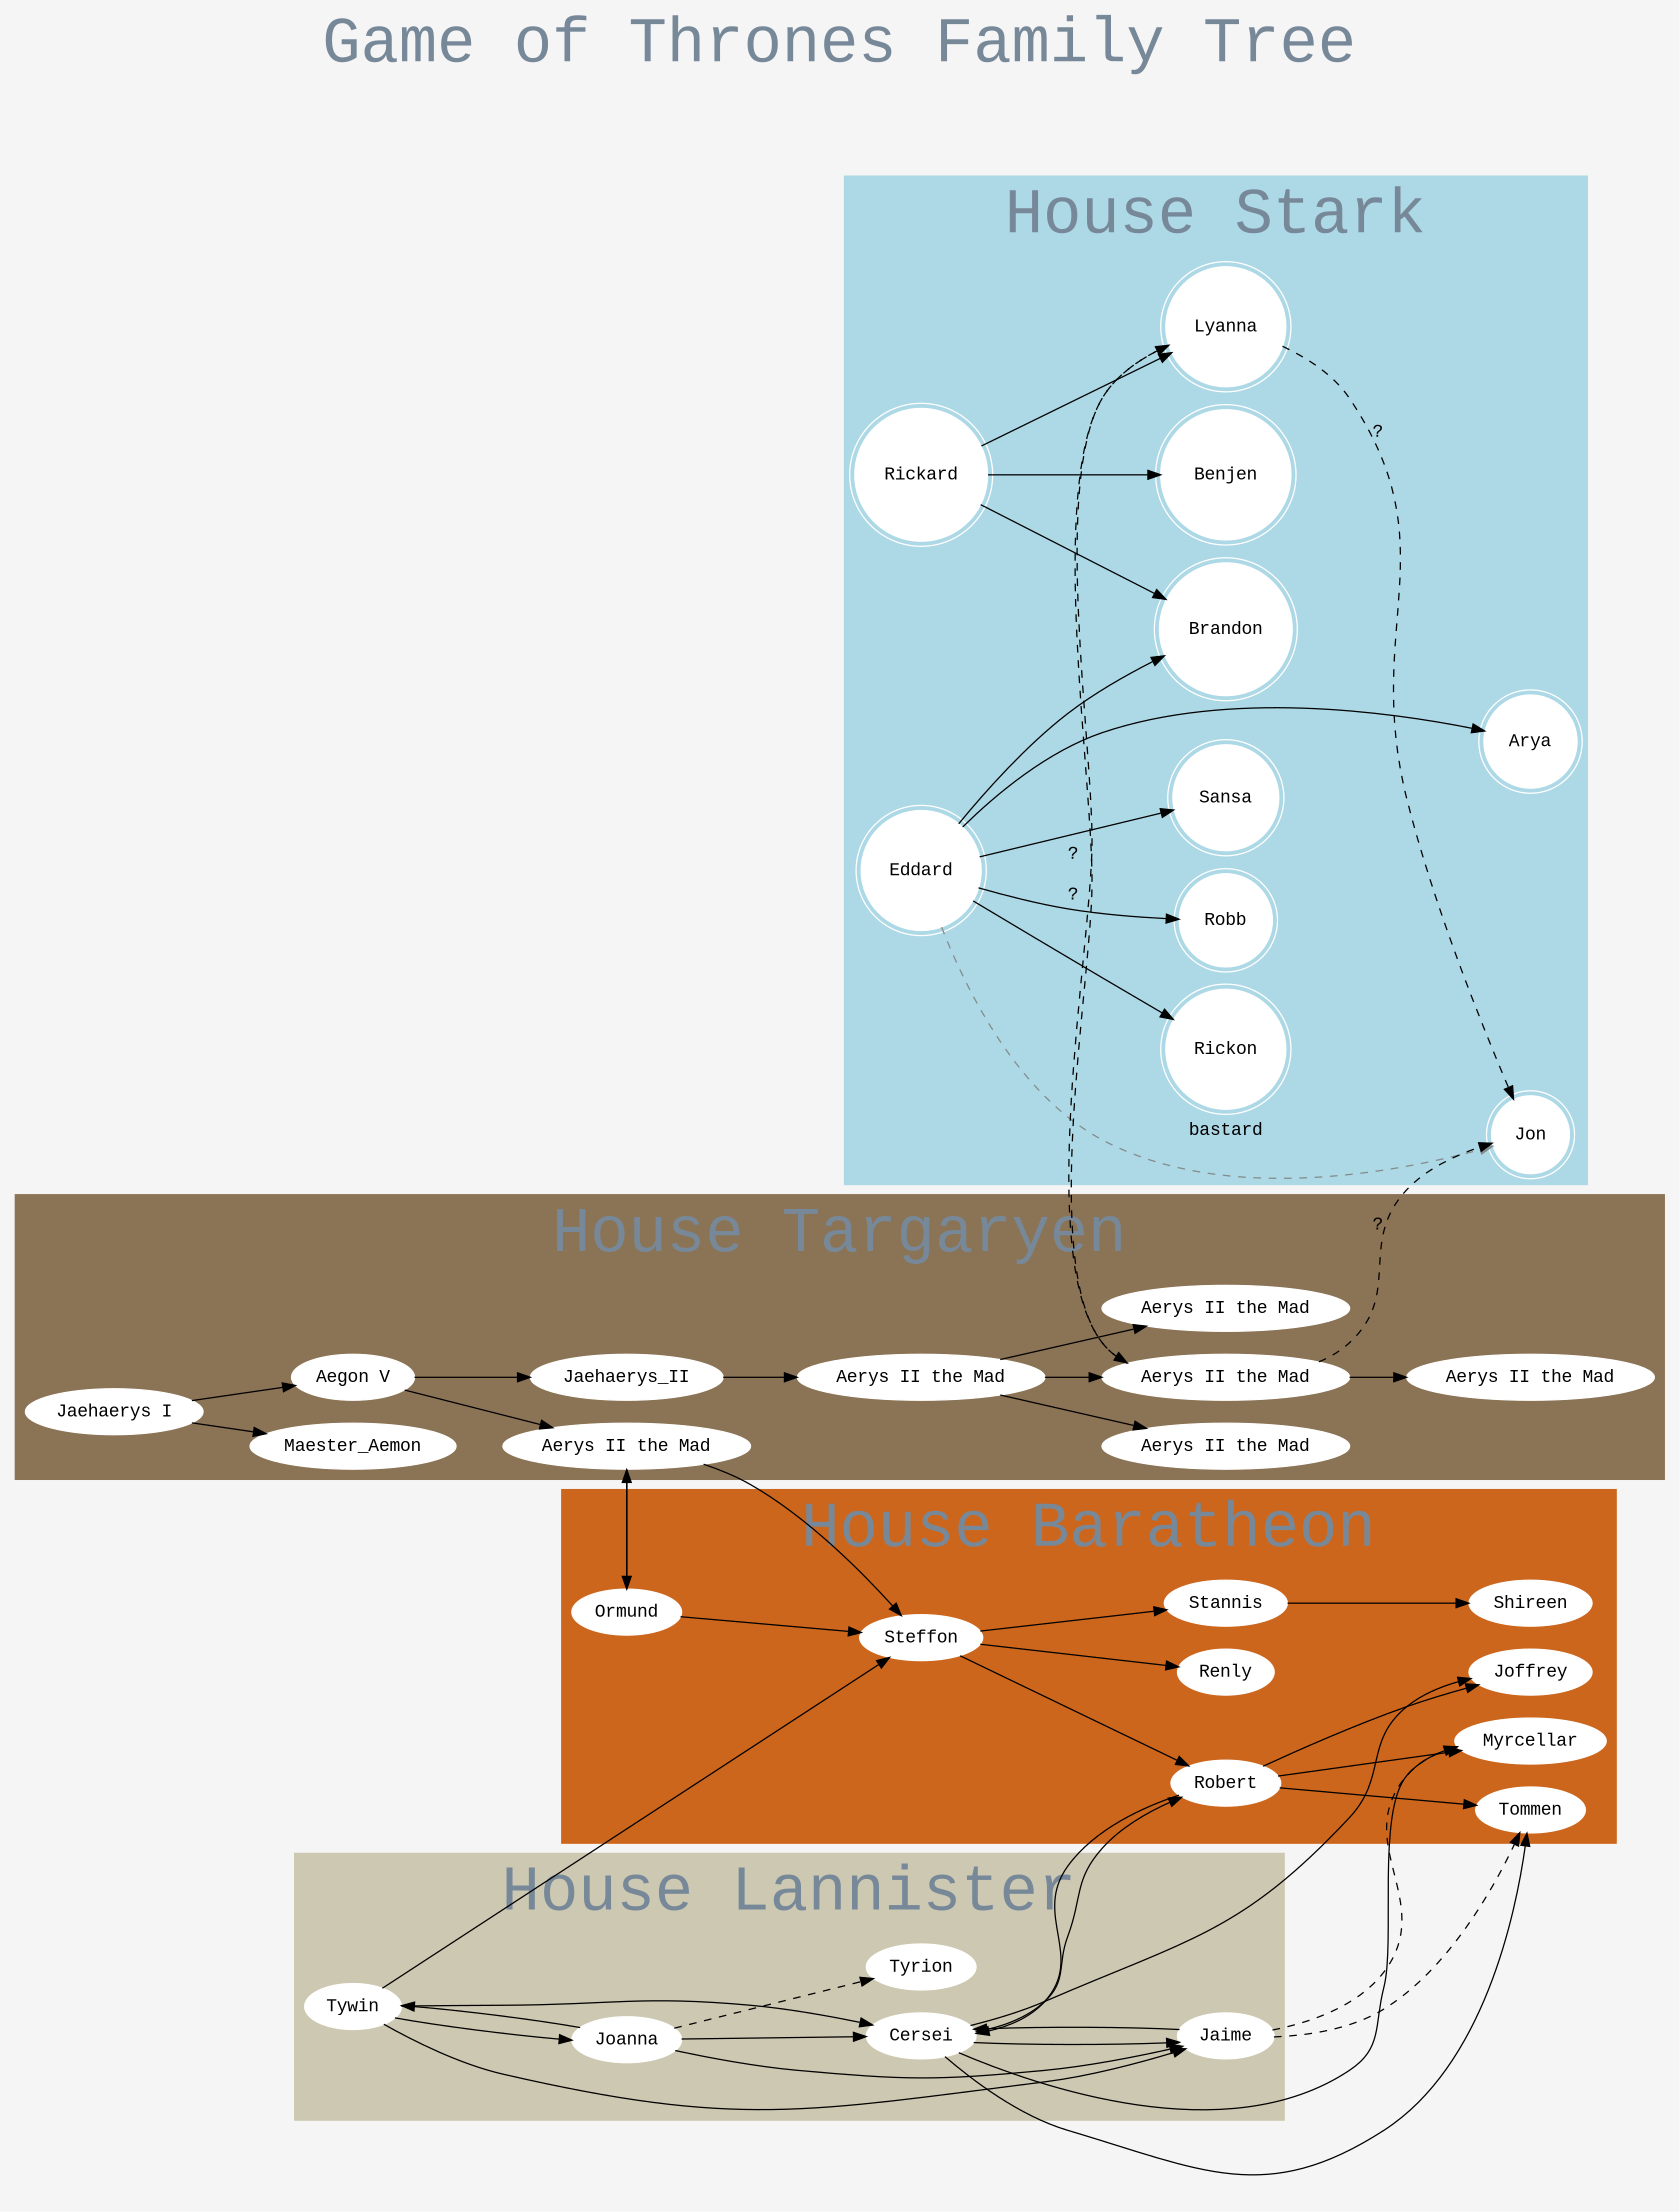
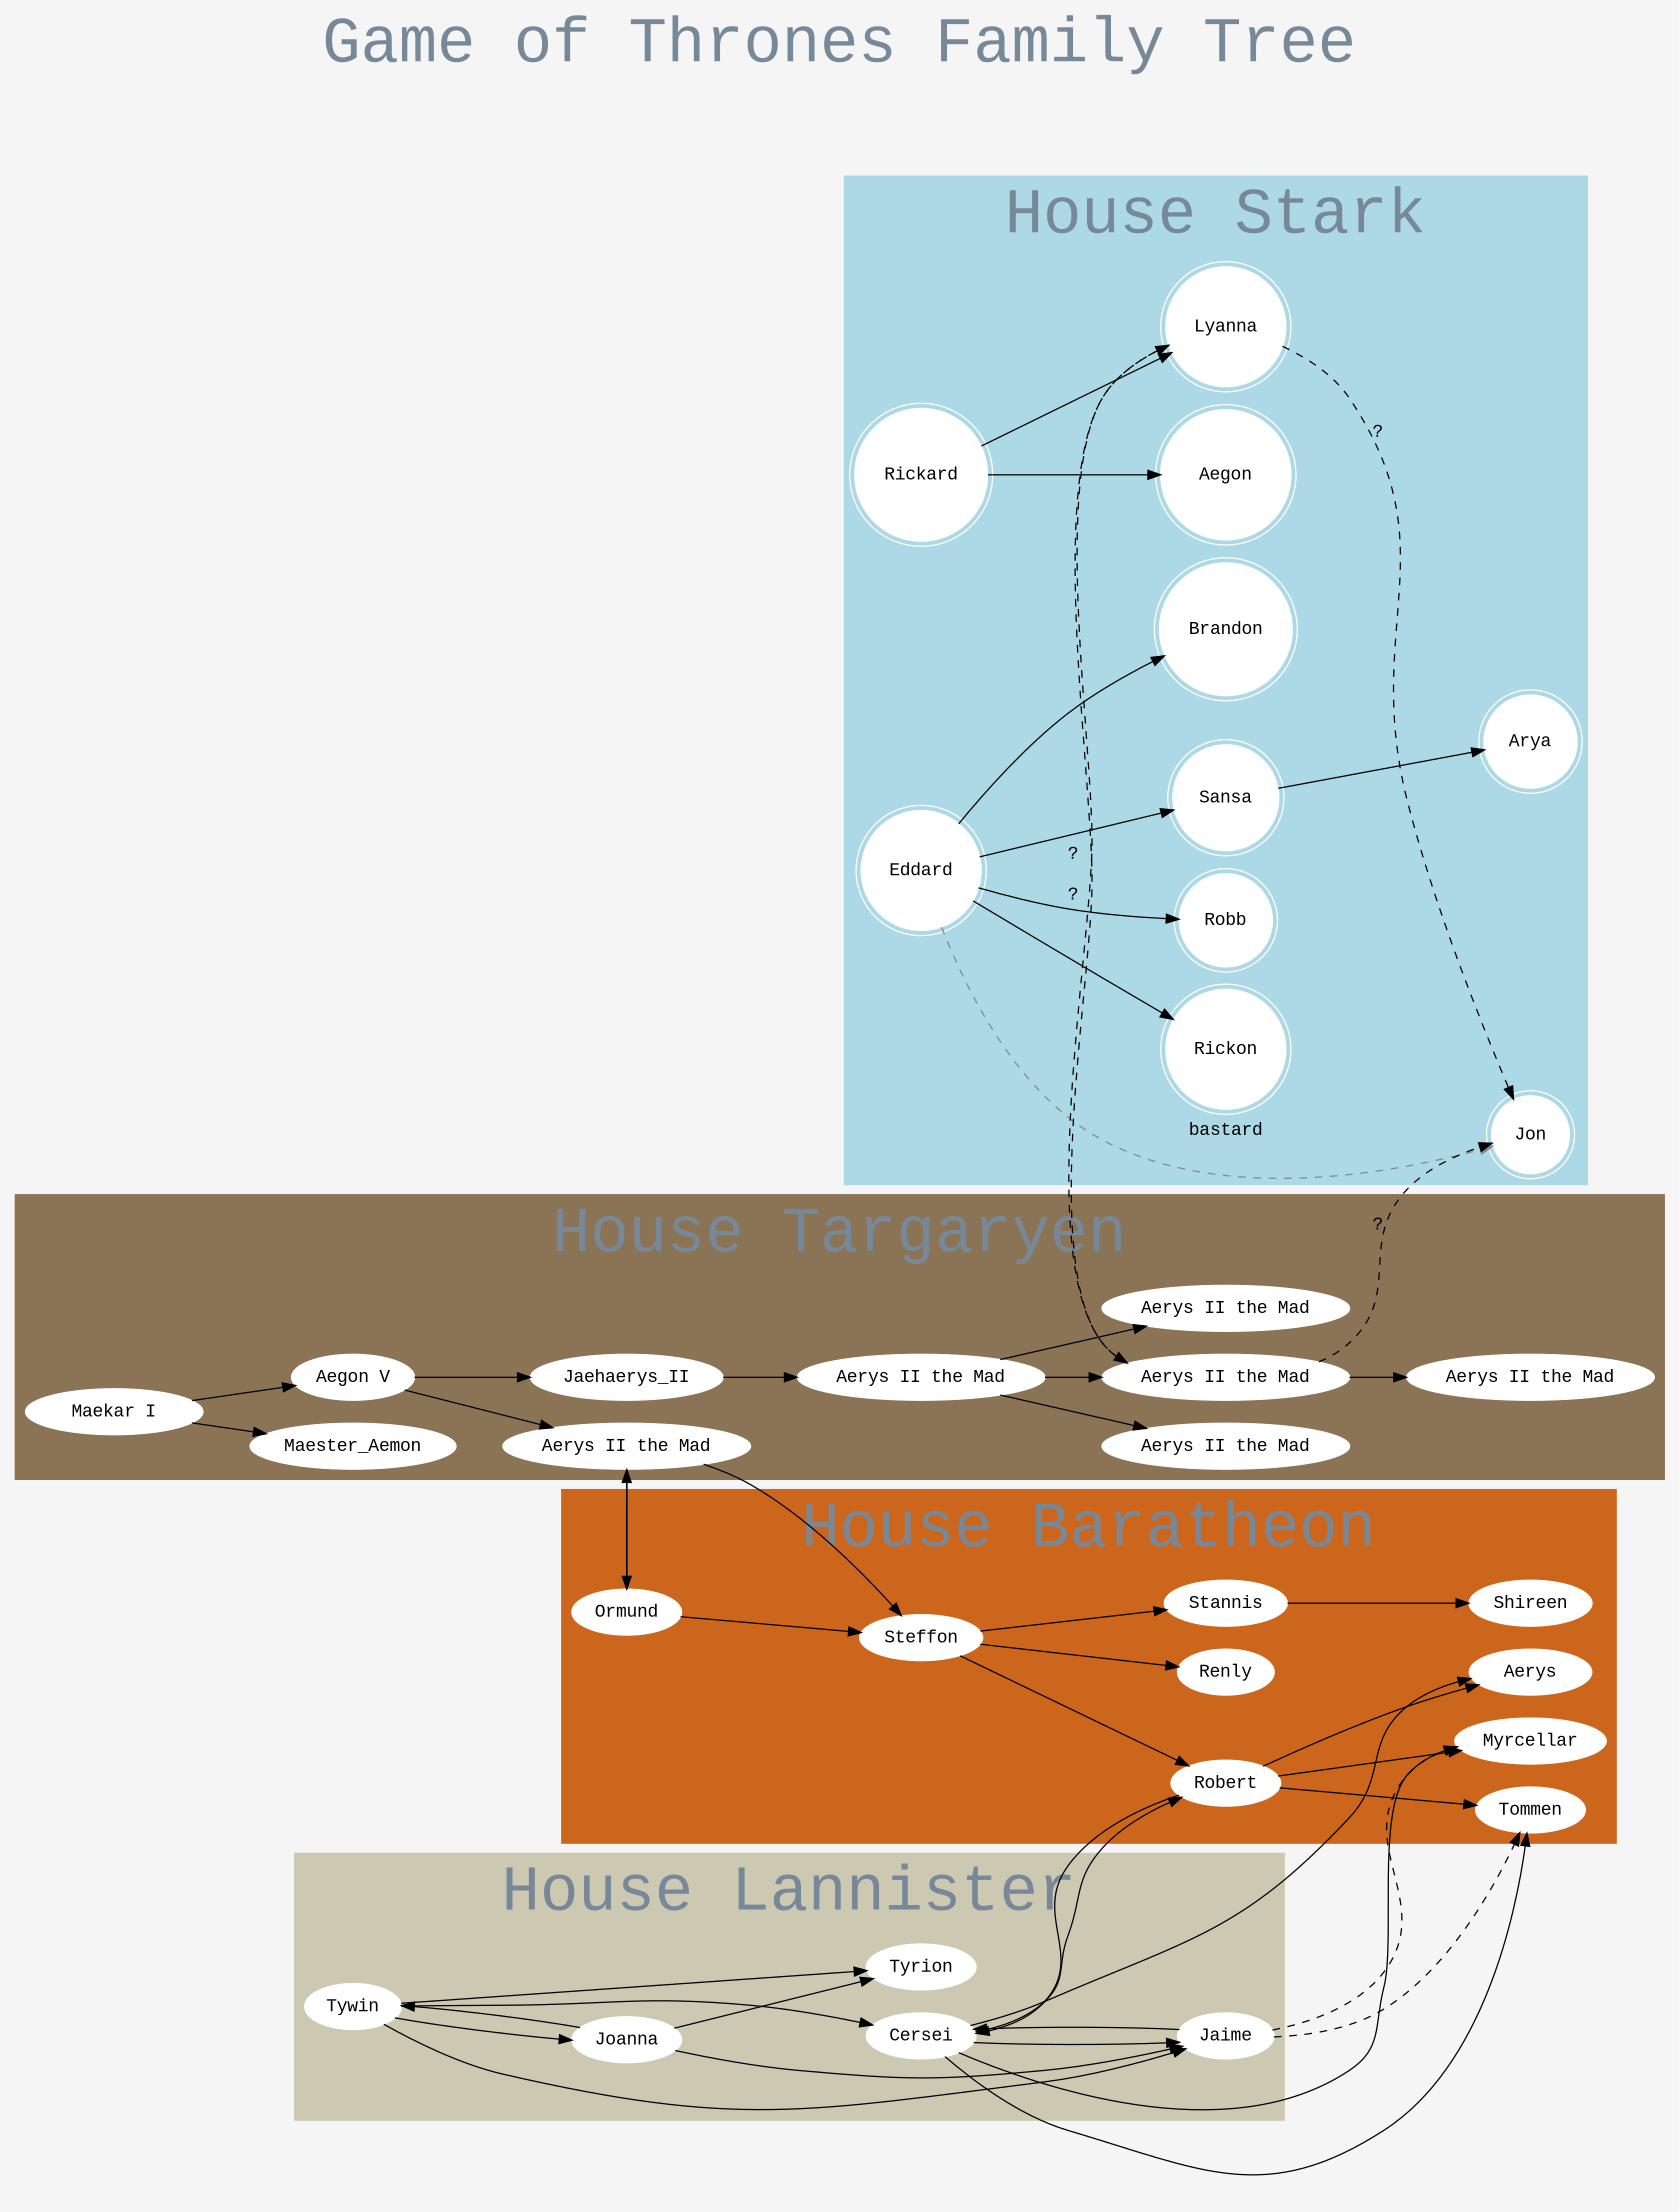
node "Benjen": label "Benjen" -> "Aegon"
edge "Rickard" -> "Brandon": removed
edge "Eddard" -> "Arya": now "Sansa" -> "Arya"
node "Jaehaerys I": label "Jaehaerys I" -> "Maekar I"
node "Joffrey": label "Joffrey" -> "Aerys"
edge "Tywin" -> "Steffon": now "Tywin" -> "Tyrion"
edge "Joanna" -> "Tyrion": style dashed -> solid
edge "Joanna" -> "Cersei": removed
